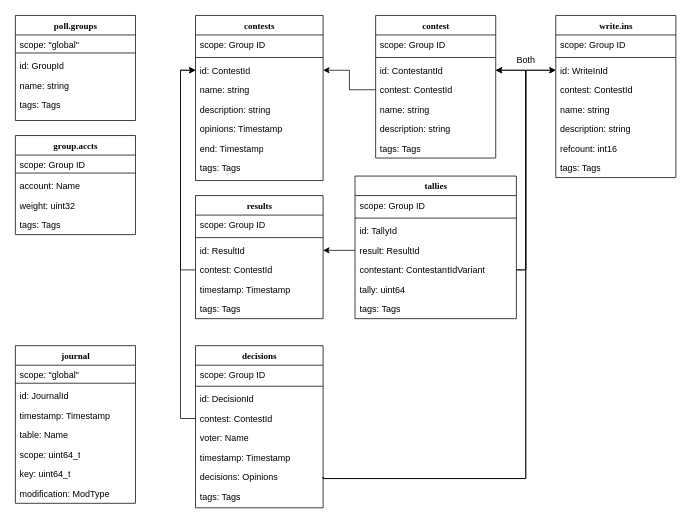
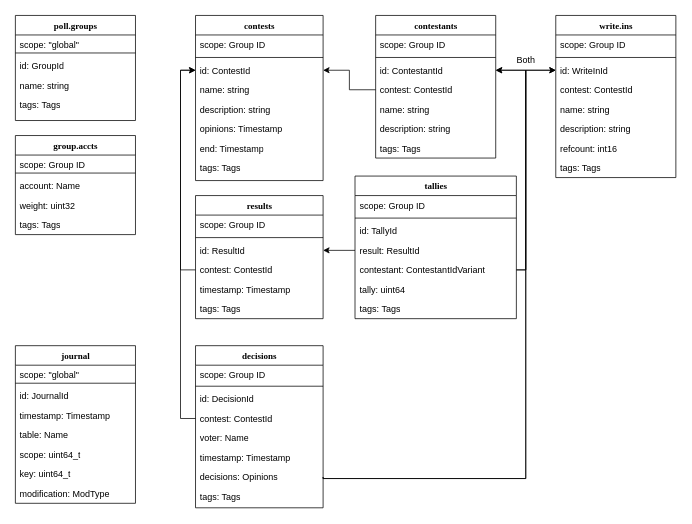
node "contest": label "contest" -> "contestants"
